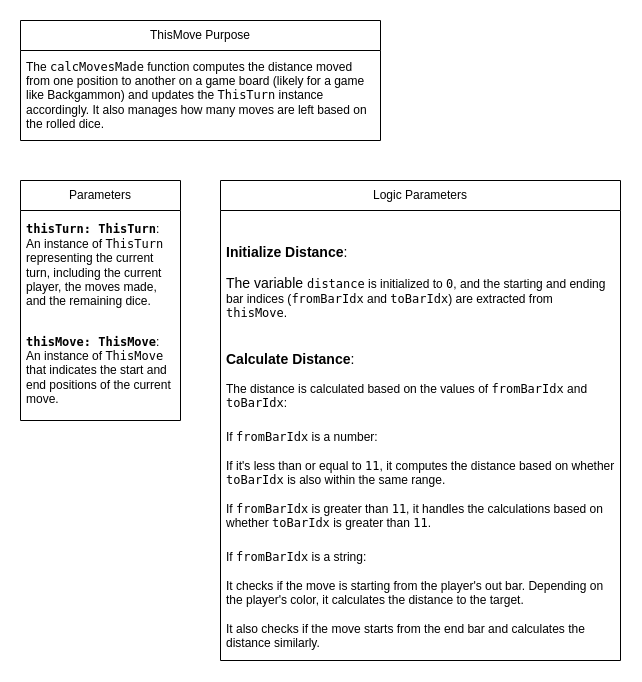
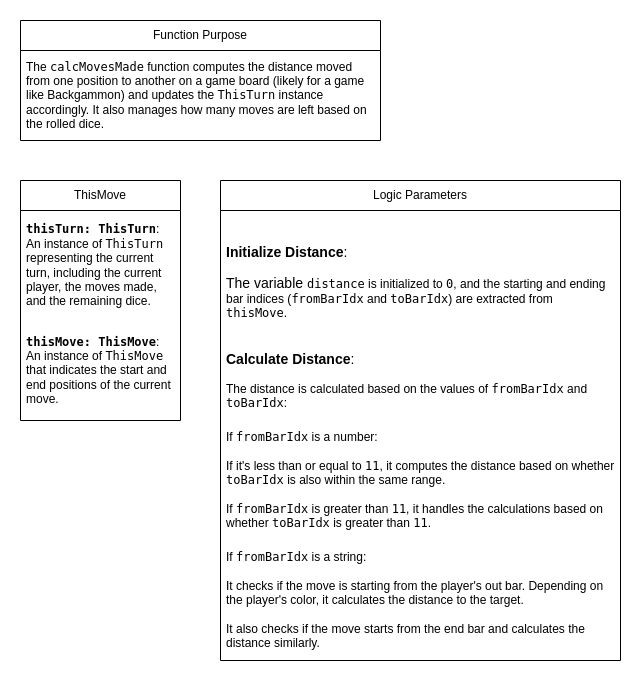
node "ThisMove Purpose": label "ThisMove Purpose" -> "Function Purpose"
node "Parameters": label "Parameters" -> "ThisMove"
